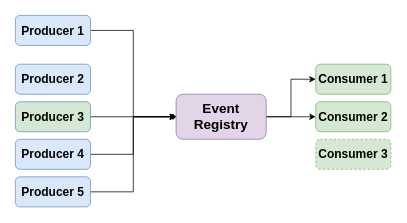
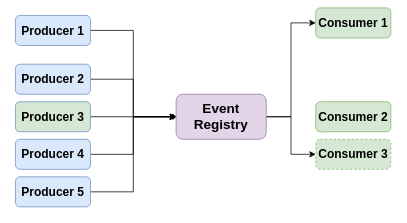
edge "Producer 2" -> "Event Registry": added
node "Consumer 1": moved (353, 79) -> (353, 23)
edge "Event Registry" -> "Consumer 2": removed
edge "Event Registry" -> "Consumer 3": added
